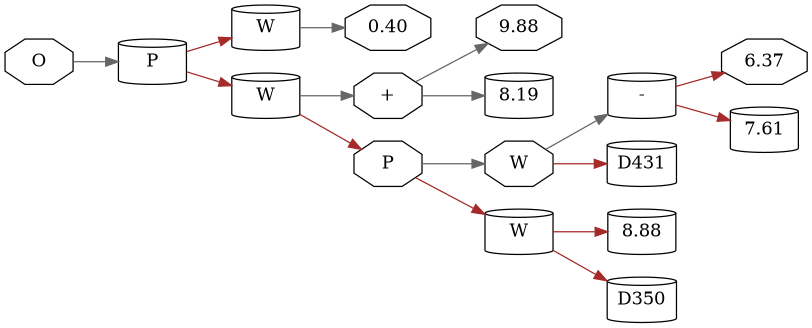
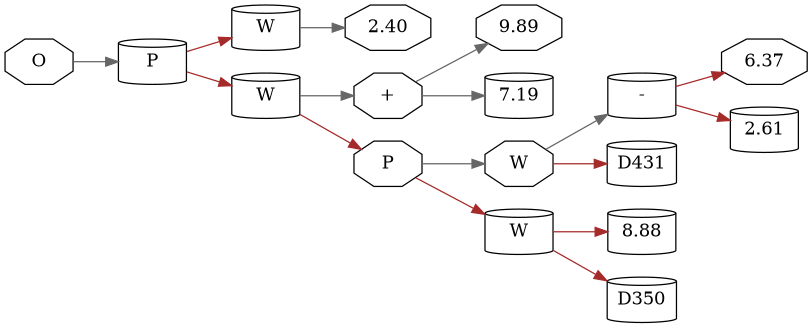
node "0.40": label "0.40" -> "2.40"
node "9.88": label "9.88" -> "9.89"
node "8.19": label "8.19" -> "7.19"
node "7.61": label "7.61" -> "2.61"
